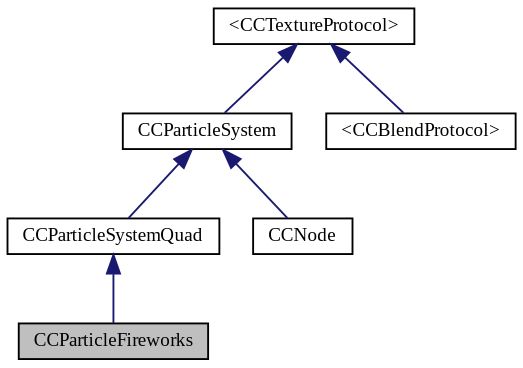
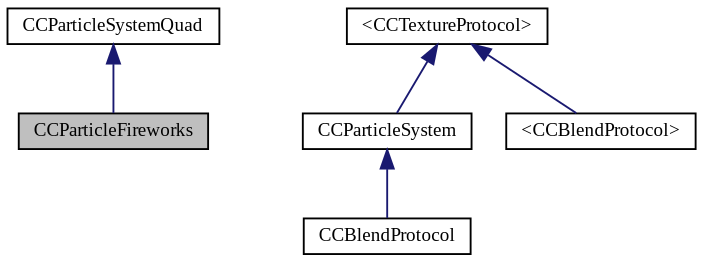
edge "CCParticleSystemQuad" -> "CCParticleSystem": removed
node "CCNode": label "CCNode" -> "CCBlendProtocol"
